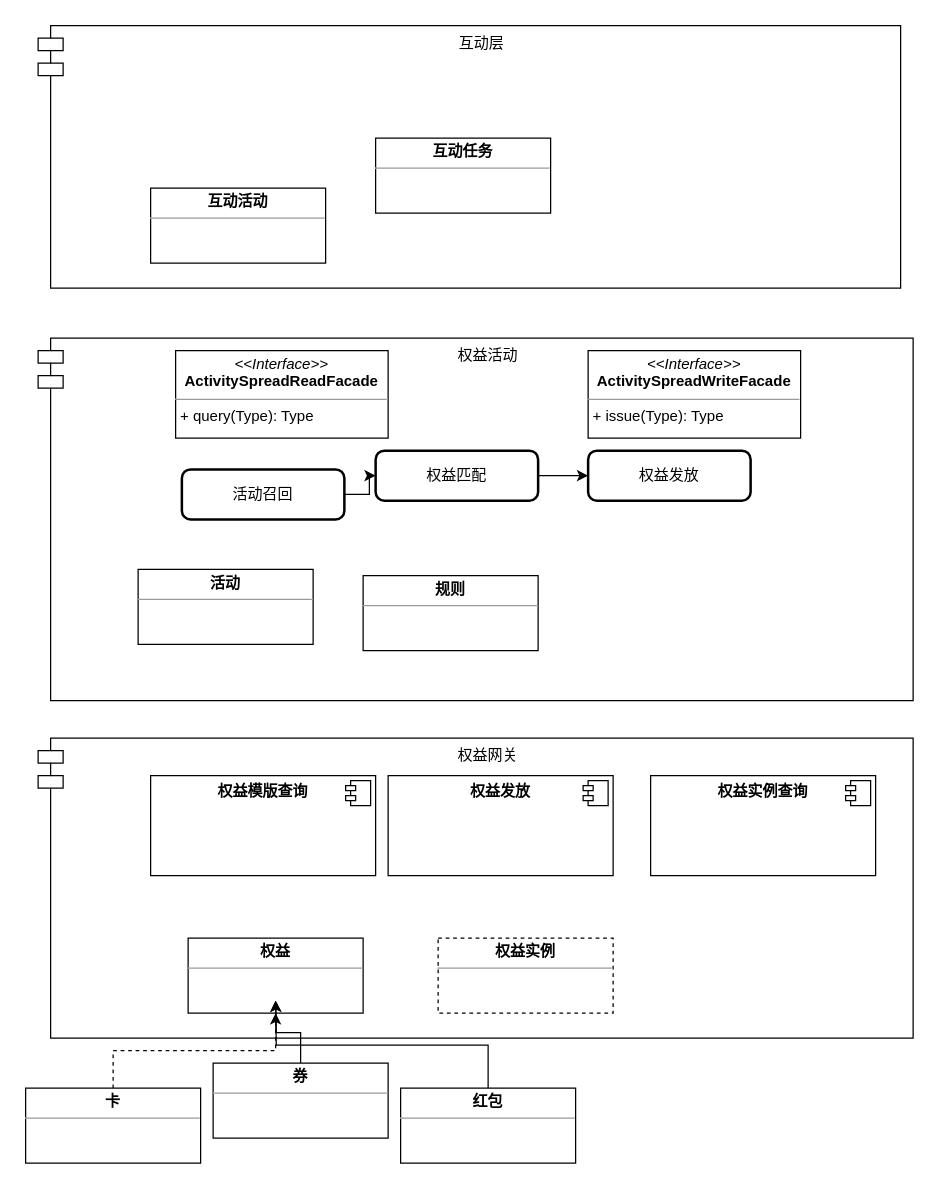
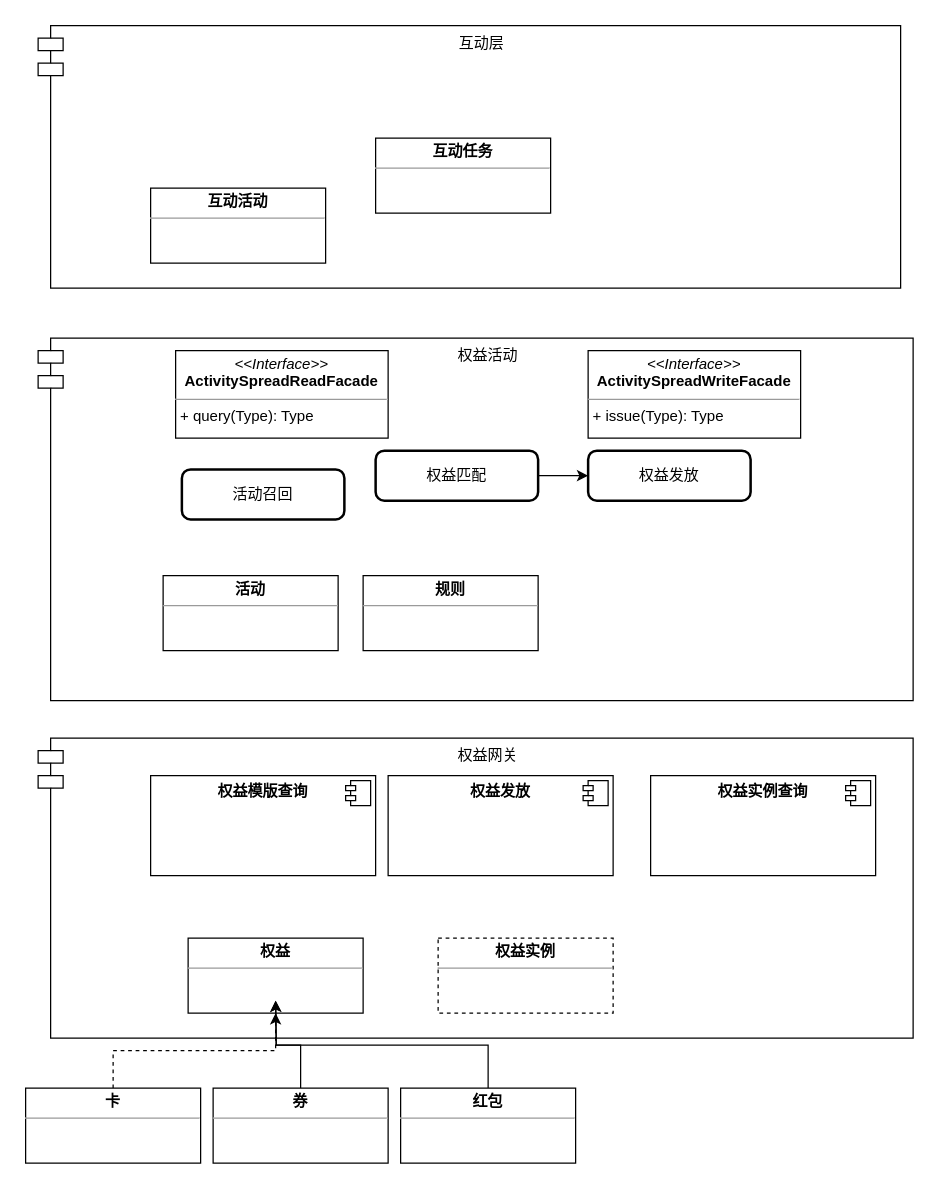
edge "活动召回" -> "权益匹配": removed
node "活动": moved (226, 607) -> (251, 613)
node "券": moved (301, 1101) -> (301, 1126)
